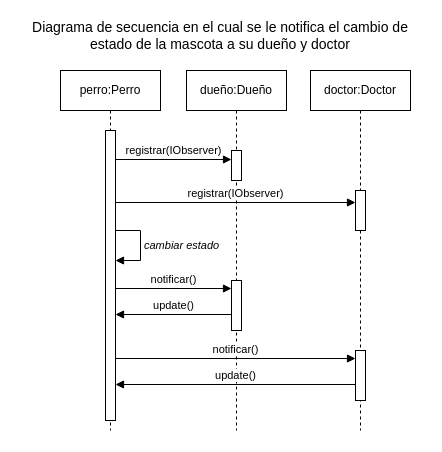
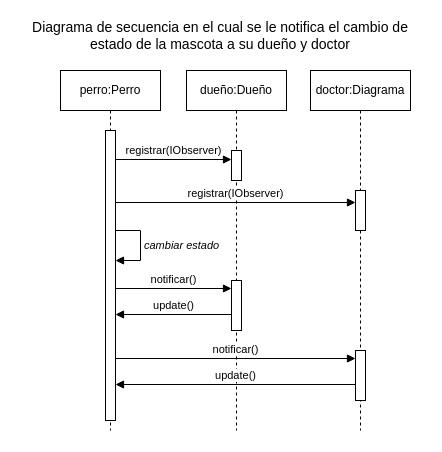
node "doctor:Doctor": label "doctor:Doctor" -> "doctor:Diagrama"
